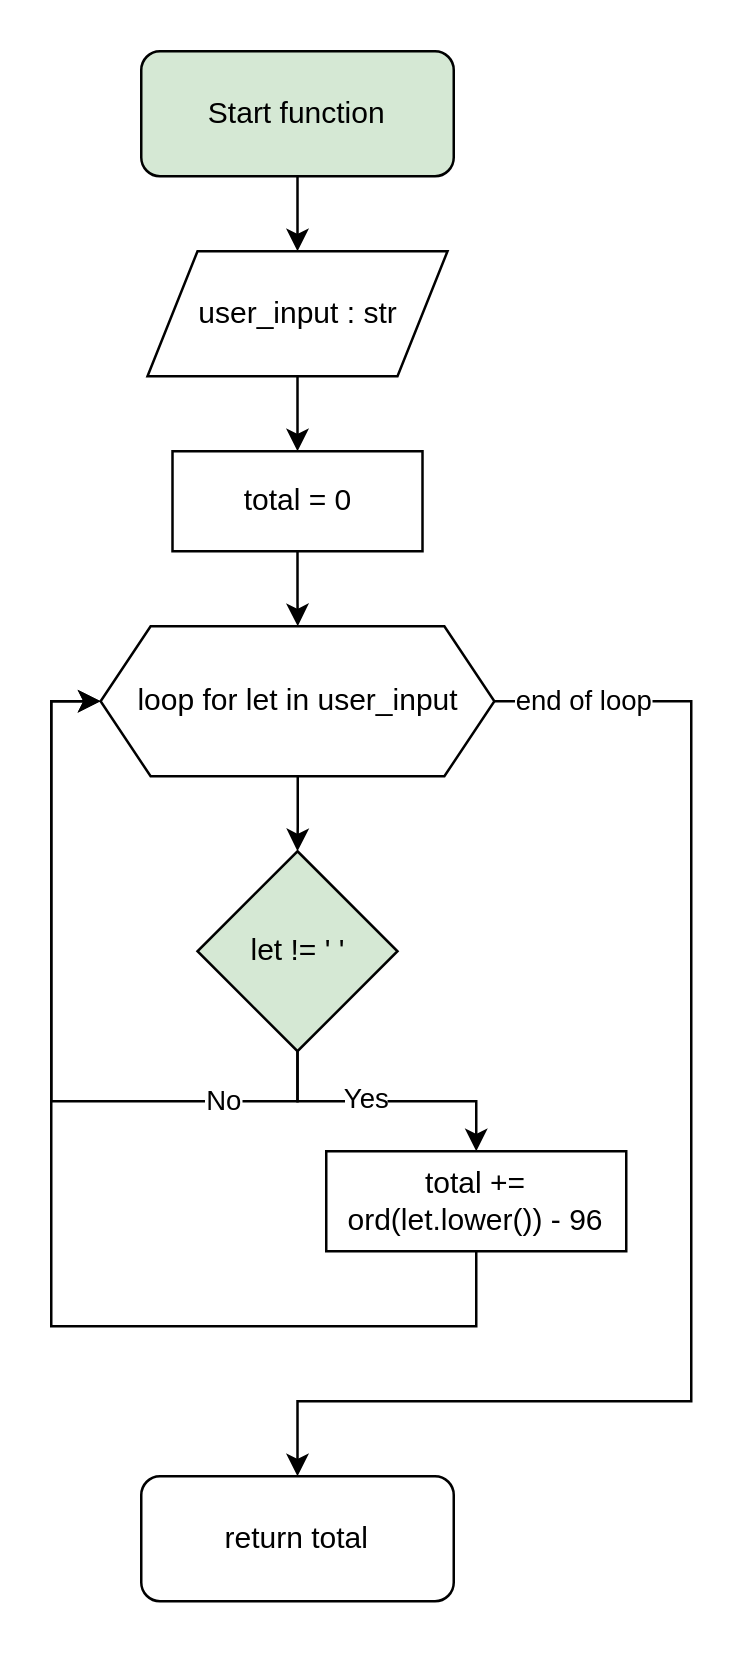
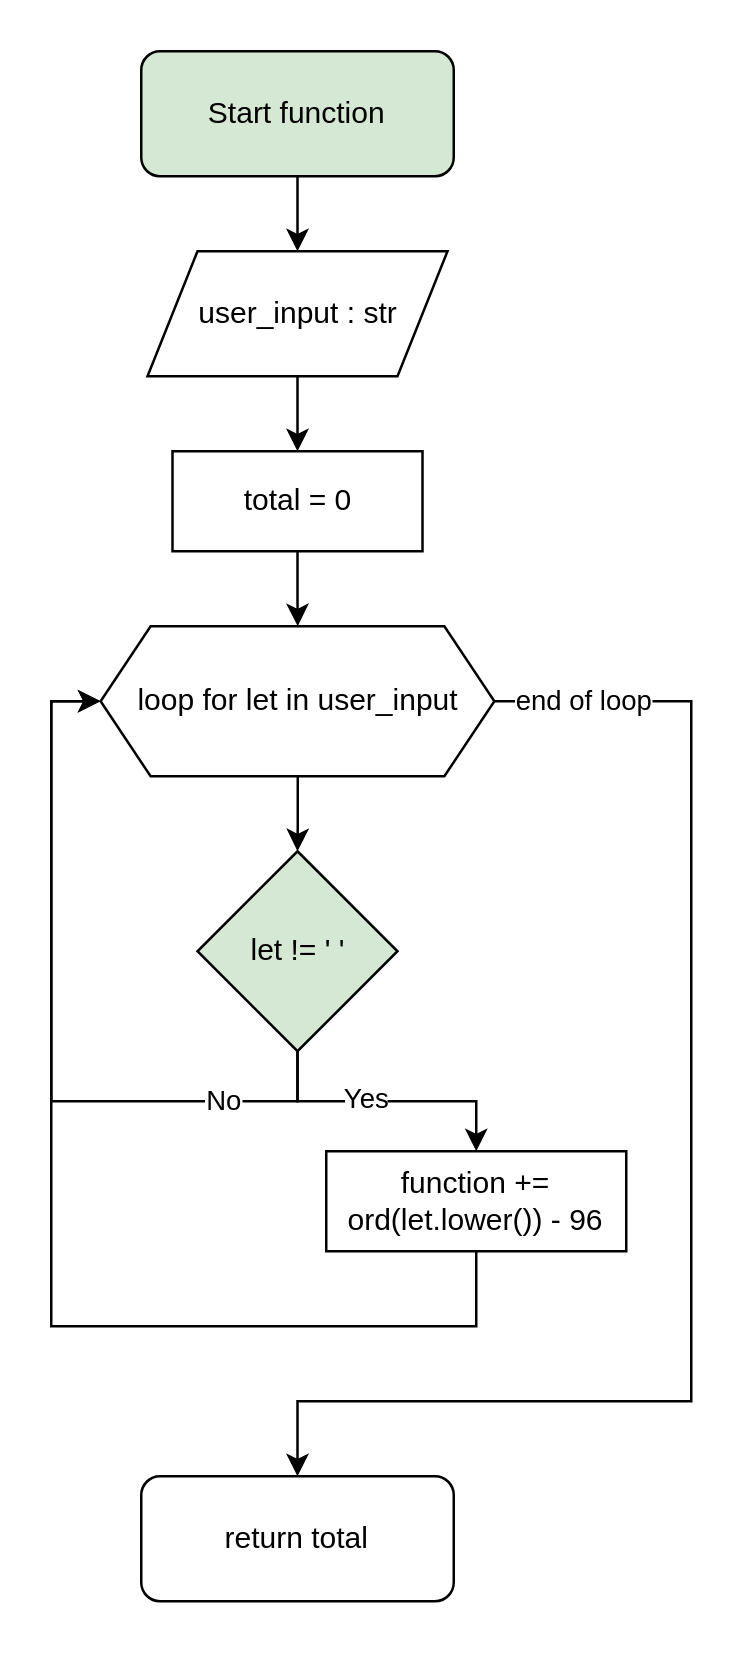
node "total += ord(let.lower()) - 96": label "total += ord(let.lower()) - 96" -> "function += ord(let.lower()) - 96"
